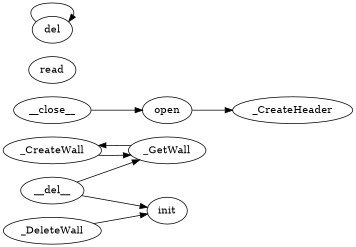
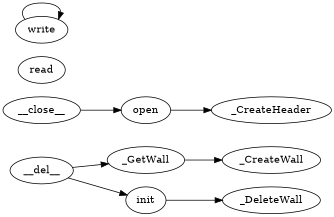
node "del": label "del" -> "write"
edge "_CreateWall" -> "_GetWall": removed
edge "_DeleteWall" -> "init": reversed
